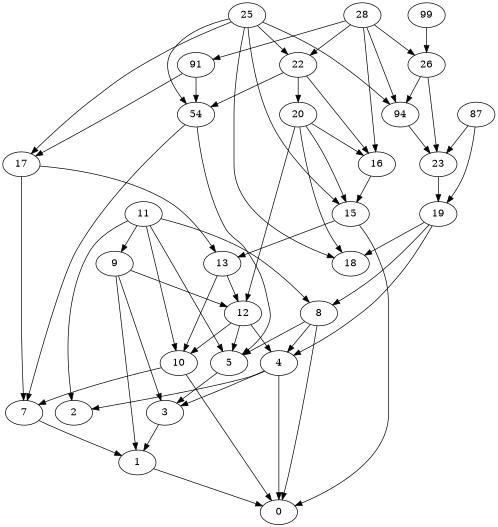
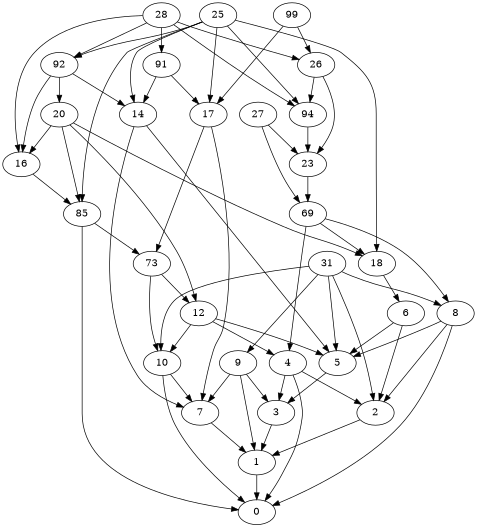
edge "99" -> "17": added
node "22": label "22" -> "92"
node "54": label "54" -> "14"
node "87": label "87" -> "27"
node "11": label "11" -> "31"
node "15": label "15" -> "85"
node "19": label "19" -> "69"
node "13": label "13" -> "73"
edge "9" -> "12": now "9" -> "7"
node "6": added
edge "8" -> "4": now "8" -> "2"
edge "2" -> "1": added
